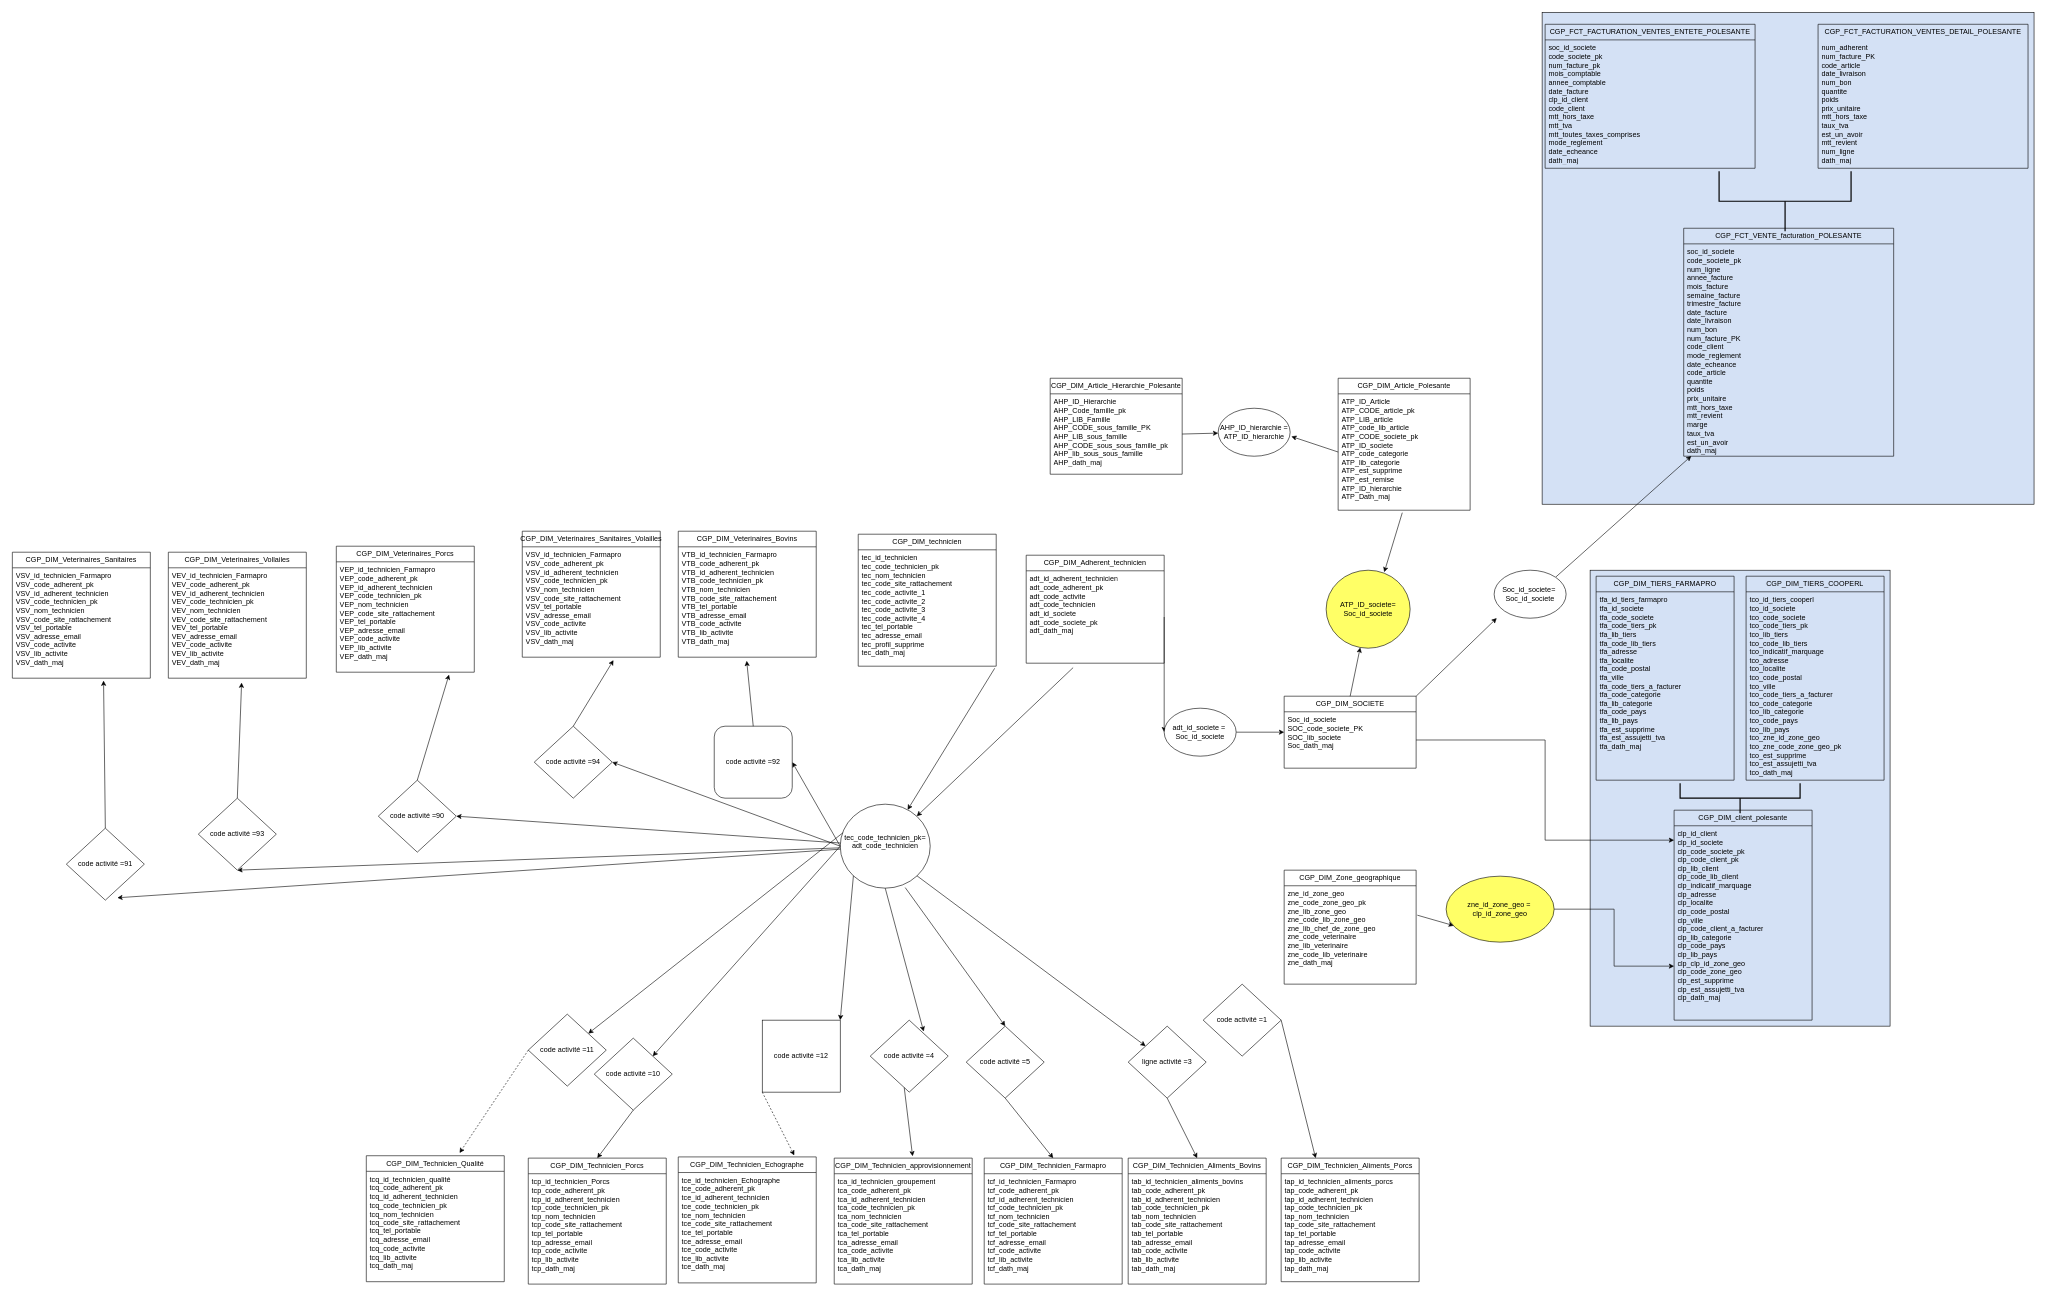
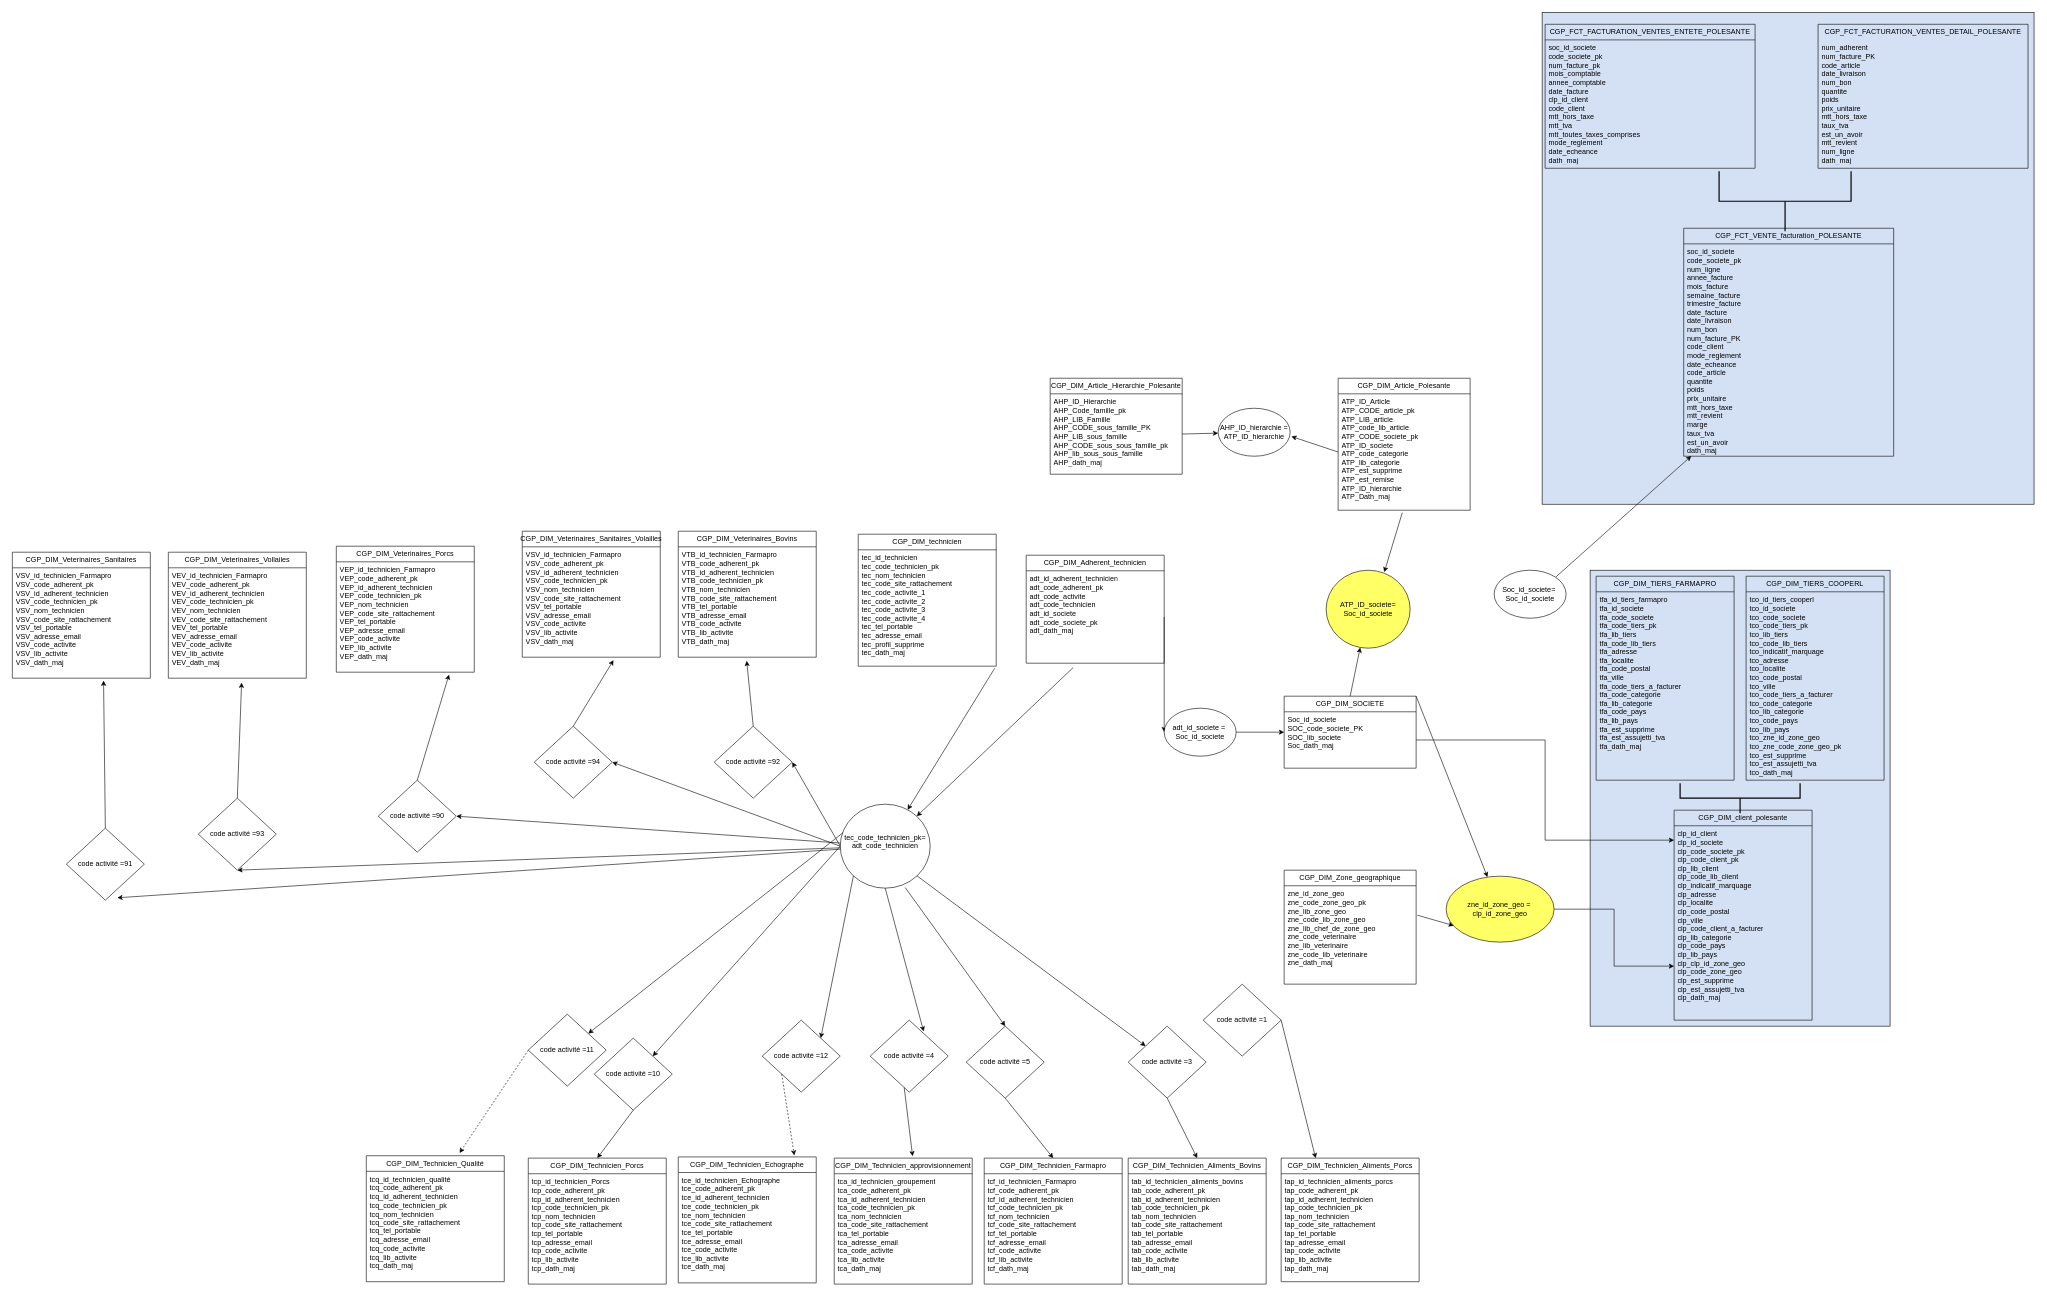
edge "CGP_DIM_SOCIETE" -> "Soc_id_societe= Soc_id_societe": now "CGP_DIM_SOCIETE" -> "zne_id_zone_geo = clp_id_zone_geo"
node "code activité =92": shape rounded rectangle -> diamond
node "code activité =12": shape rectangle -> diamond
node "ligne activité =3": label "ligne activité =3" -> "code activité =3"
